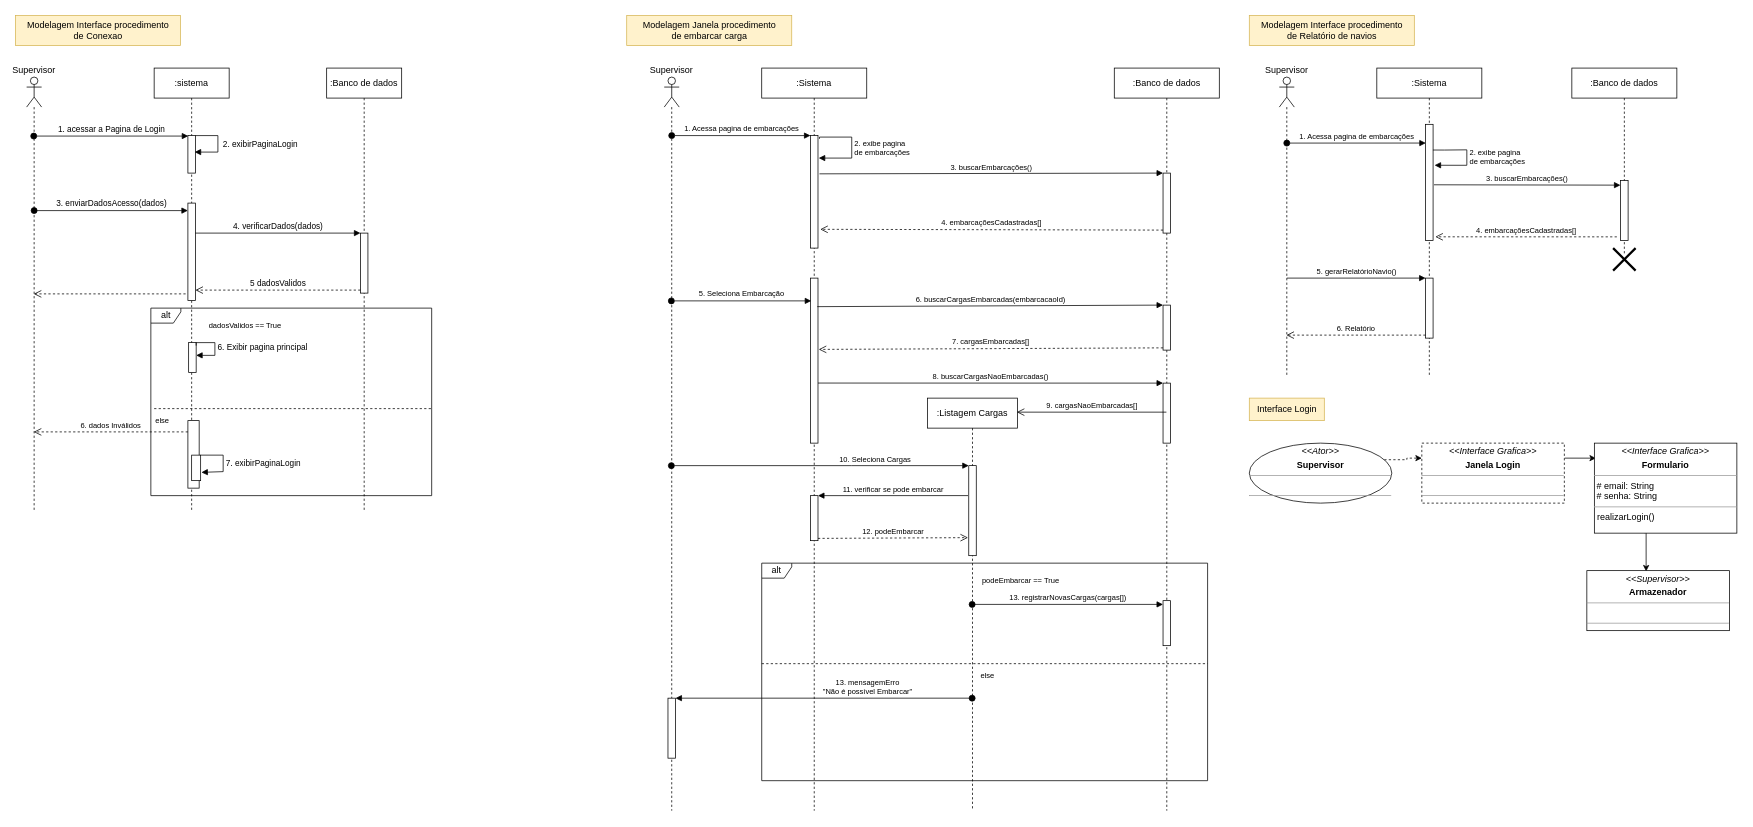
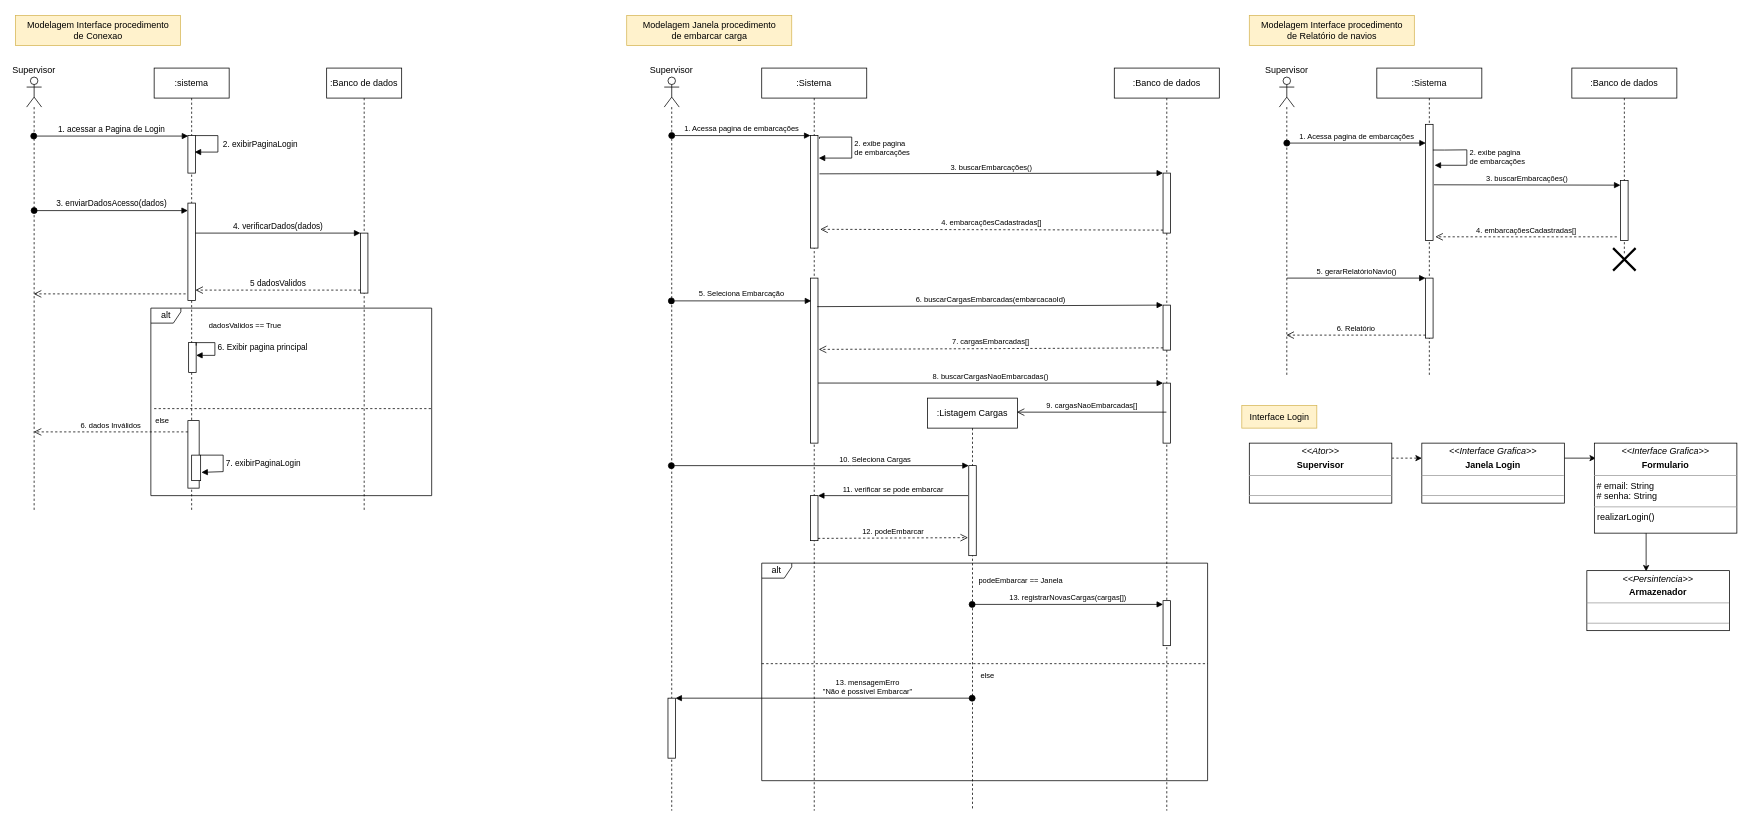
node "Interface Login": moved (1287, 409) -> (1279, 417)
node "<<Ator>> Supervisor": shape ellipse -> rectangle
node "<<Interface Grafica>> Janela Login": style dashed -> solid
node "podeEmbarcar == True": label "podeEmbarcar == True" -> "podeEmbarcar == Janela"
node "<<Supervisor>> Armazenador": label "<<Supervisor>> Armazenador" -> "<<Persintencia>> Armazenador"
